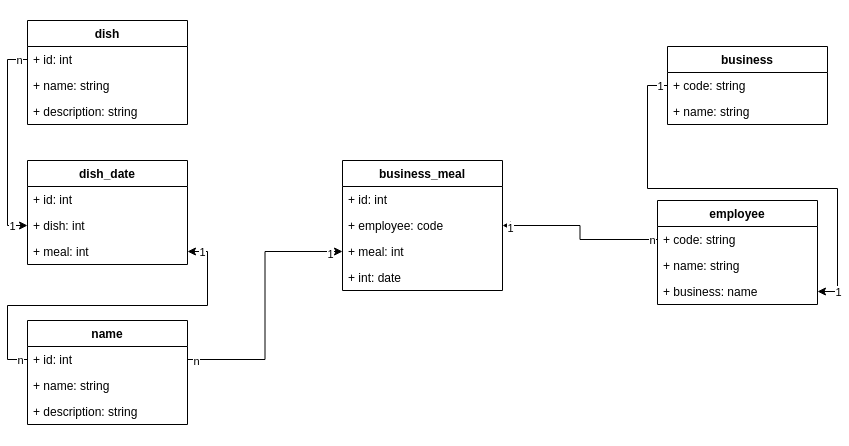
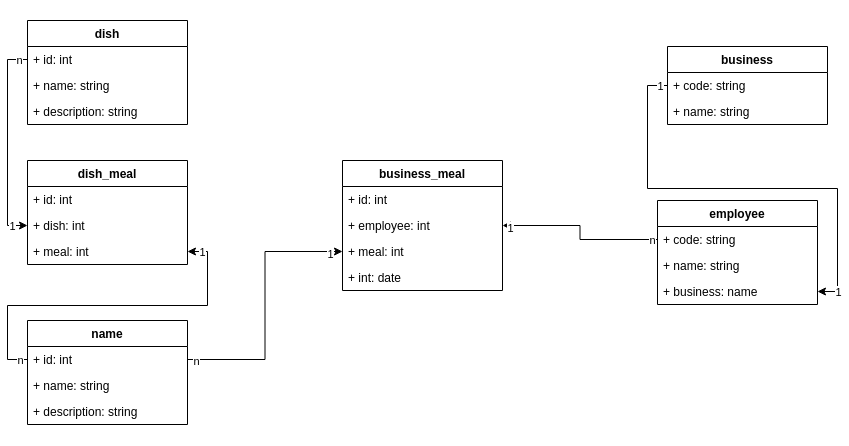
node "dish_date": label "dish_date" -> "dish_meal"
node "+ employee: code": label "+ employee: code" -> "+ employee: int"
